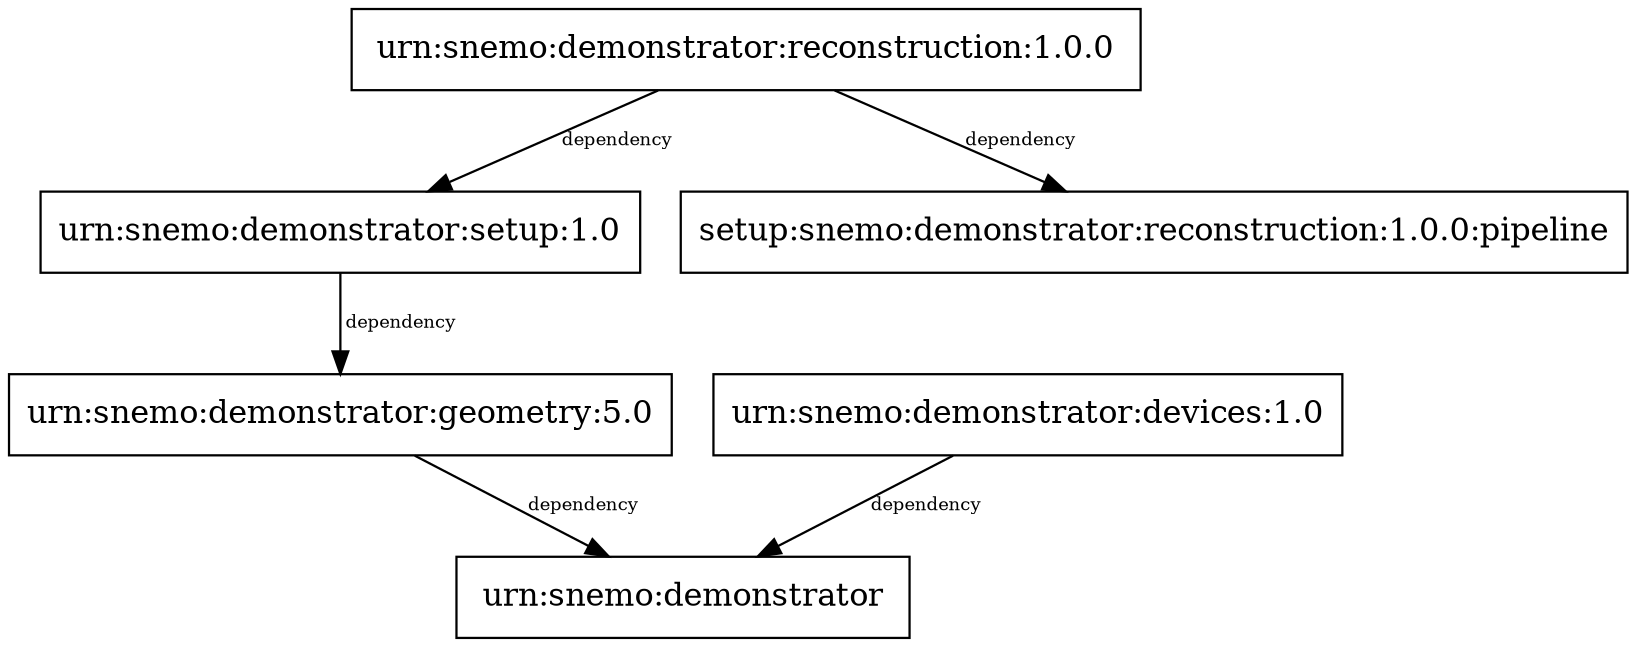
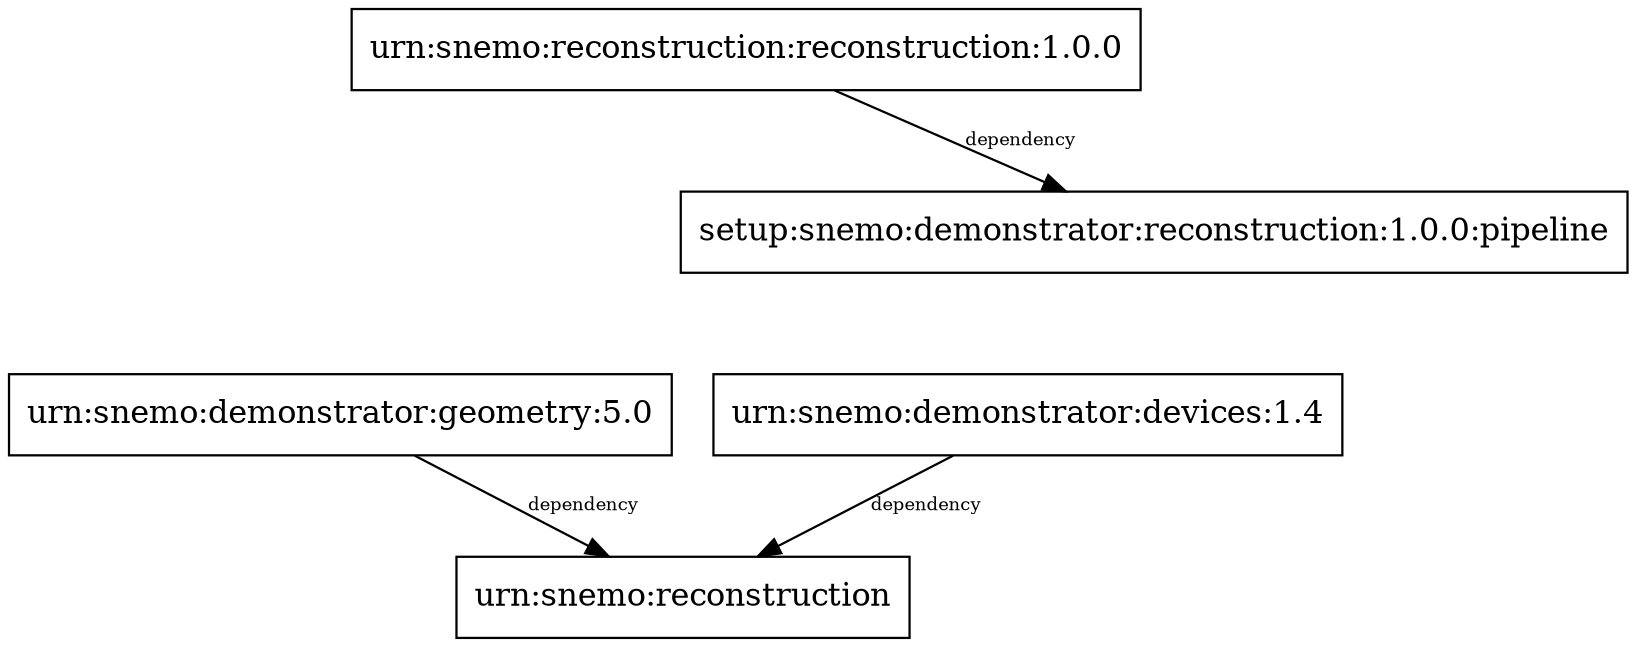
node "urn:snemo:demonstrator:reconstruction:1.0.0": label "urn:snemo:demonstrator:reconstruction:1.0.0" -> "urn:snemo:reconstruction:reconstruction:1.0.0"
node "urn:snemo:demonstrator:setup:1.0": removed
node "urn:snemo:demonstrator:devices:1.0": label "urn:snemo:demonstrator:devices:1.0" -> "urn:snemo:demonstrator:devices:1.4"
node "urn:snemo:demonstrator": label "urn:snemo:demonstrator" -> "urn:snemo:reconstruction"
